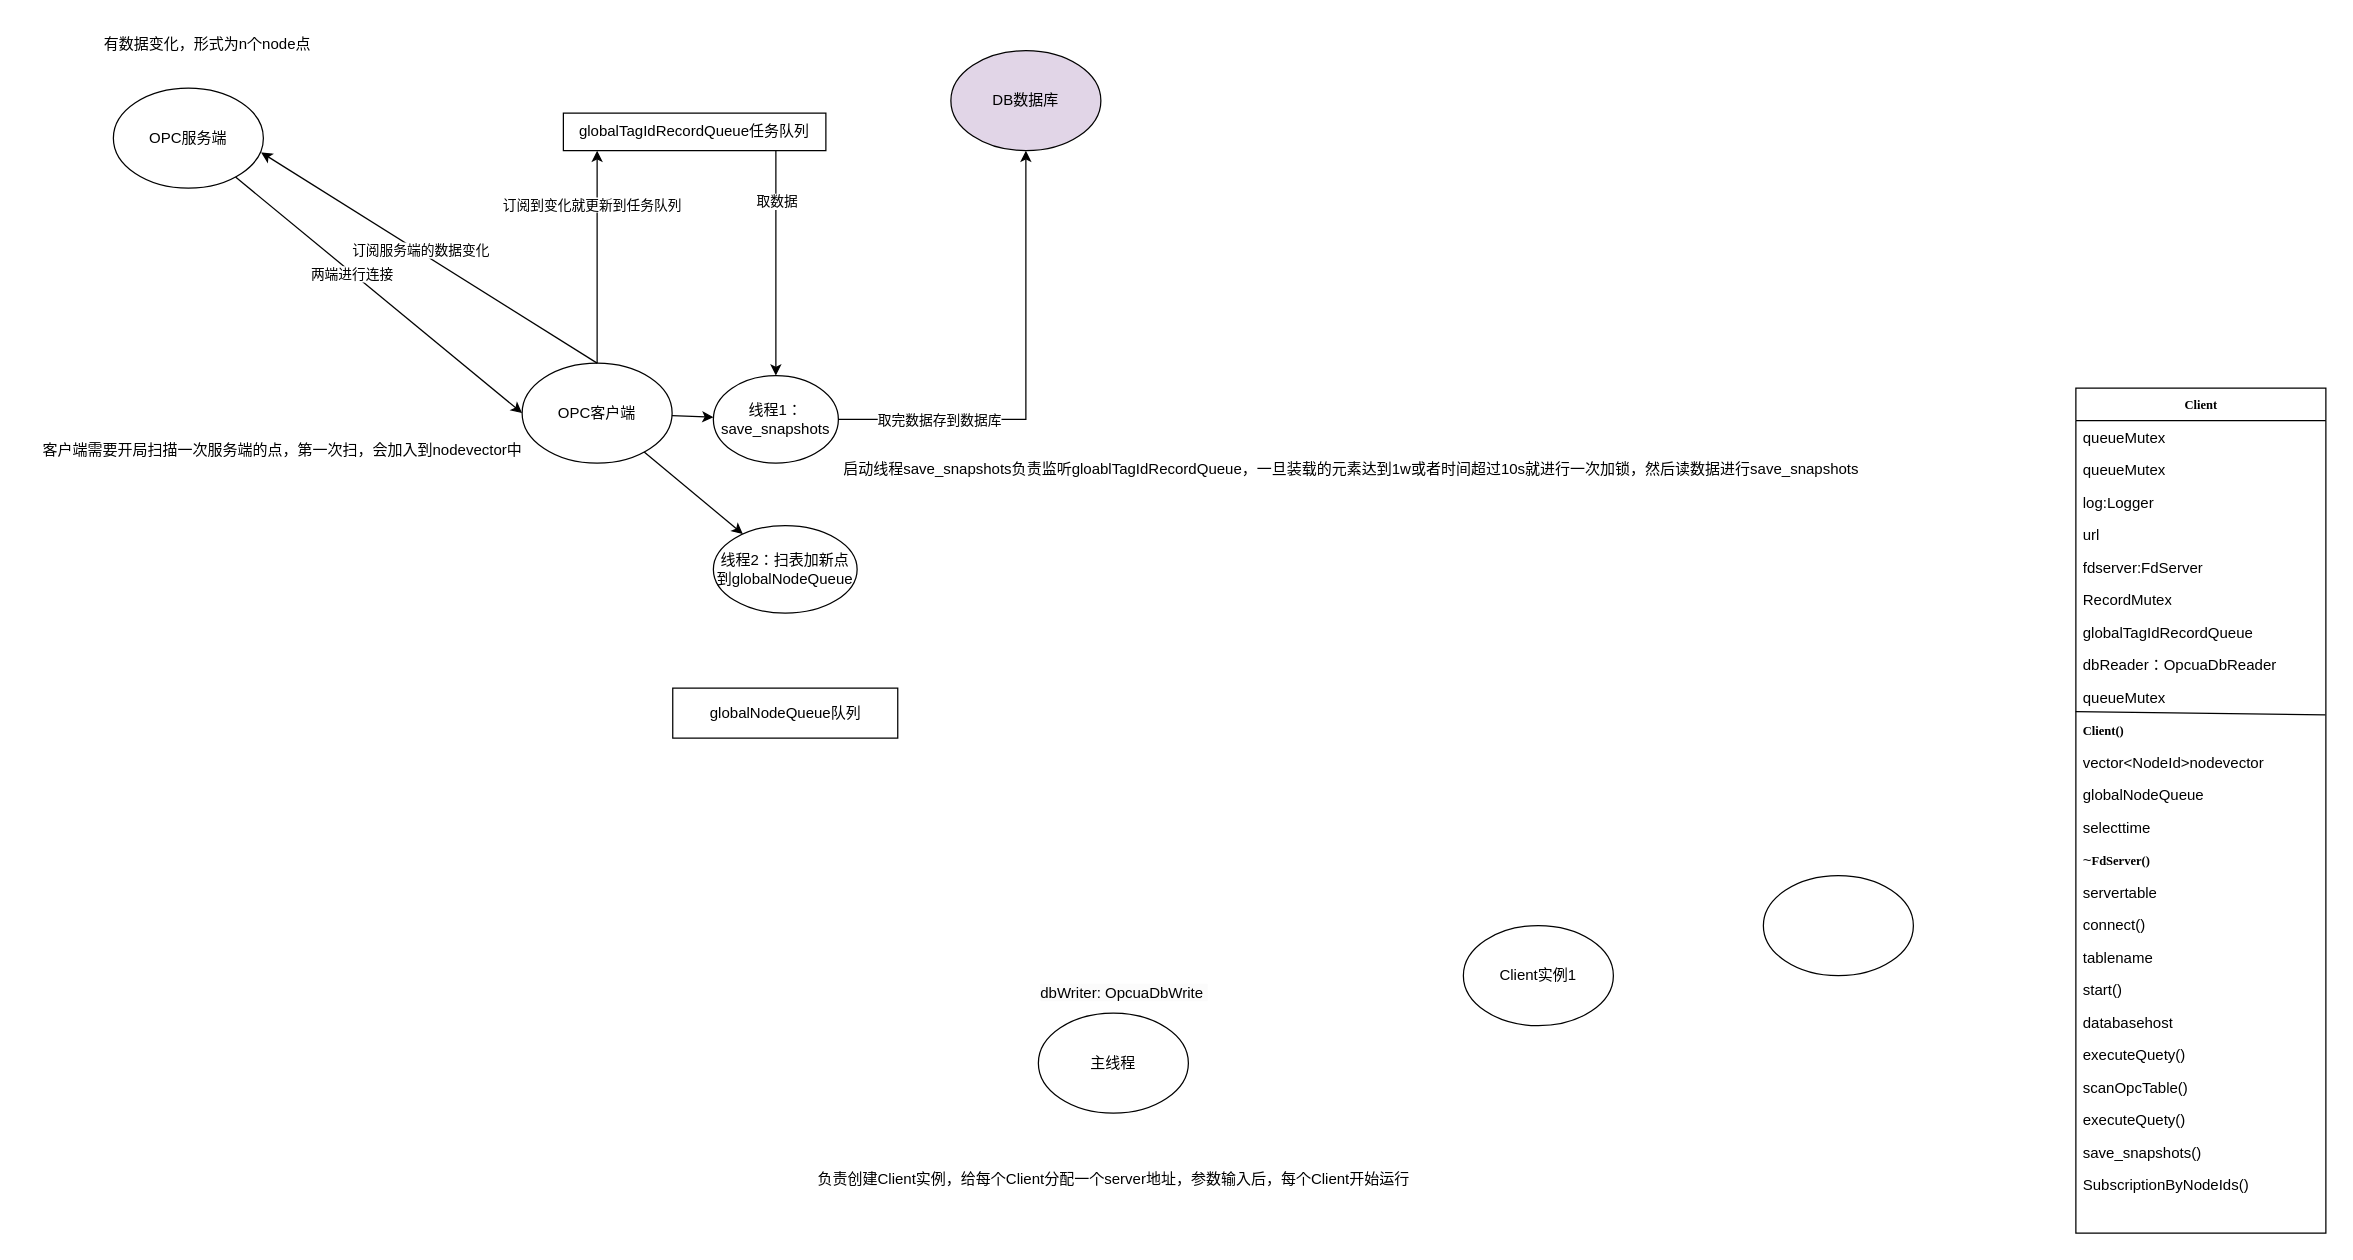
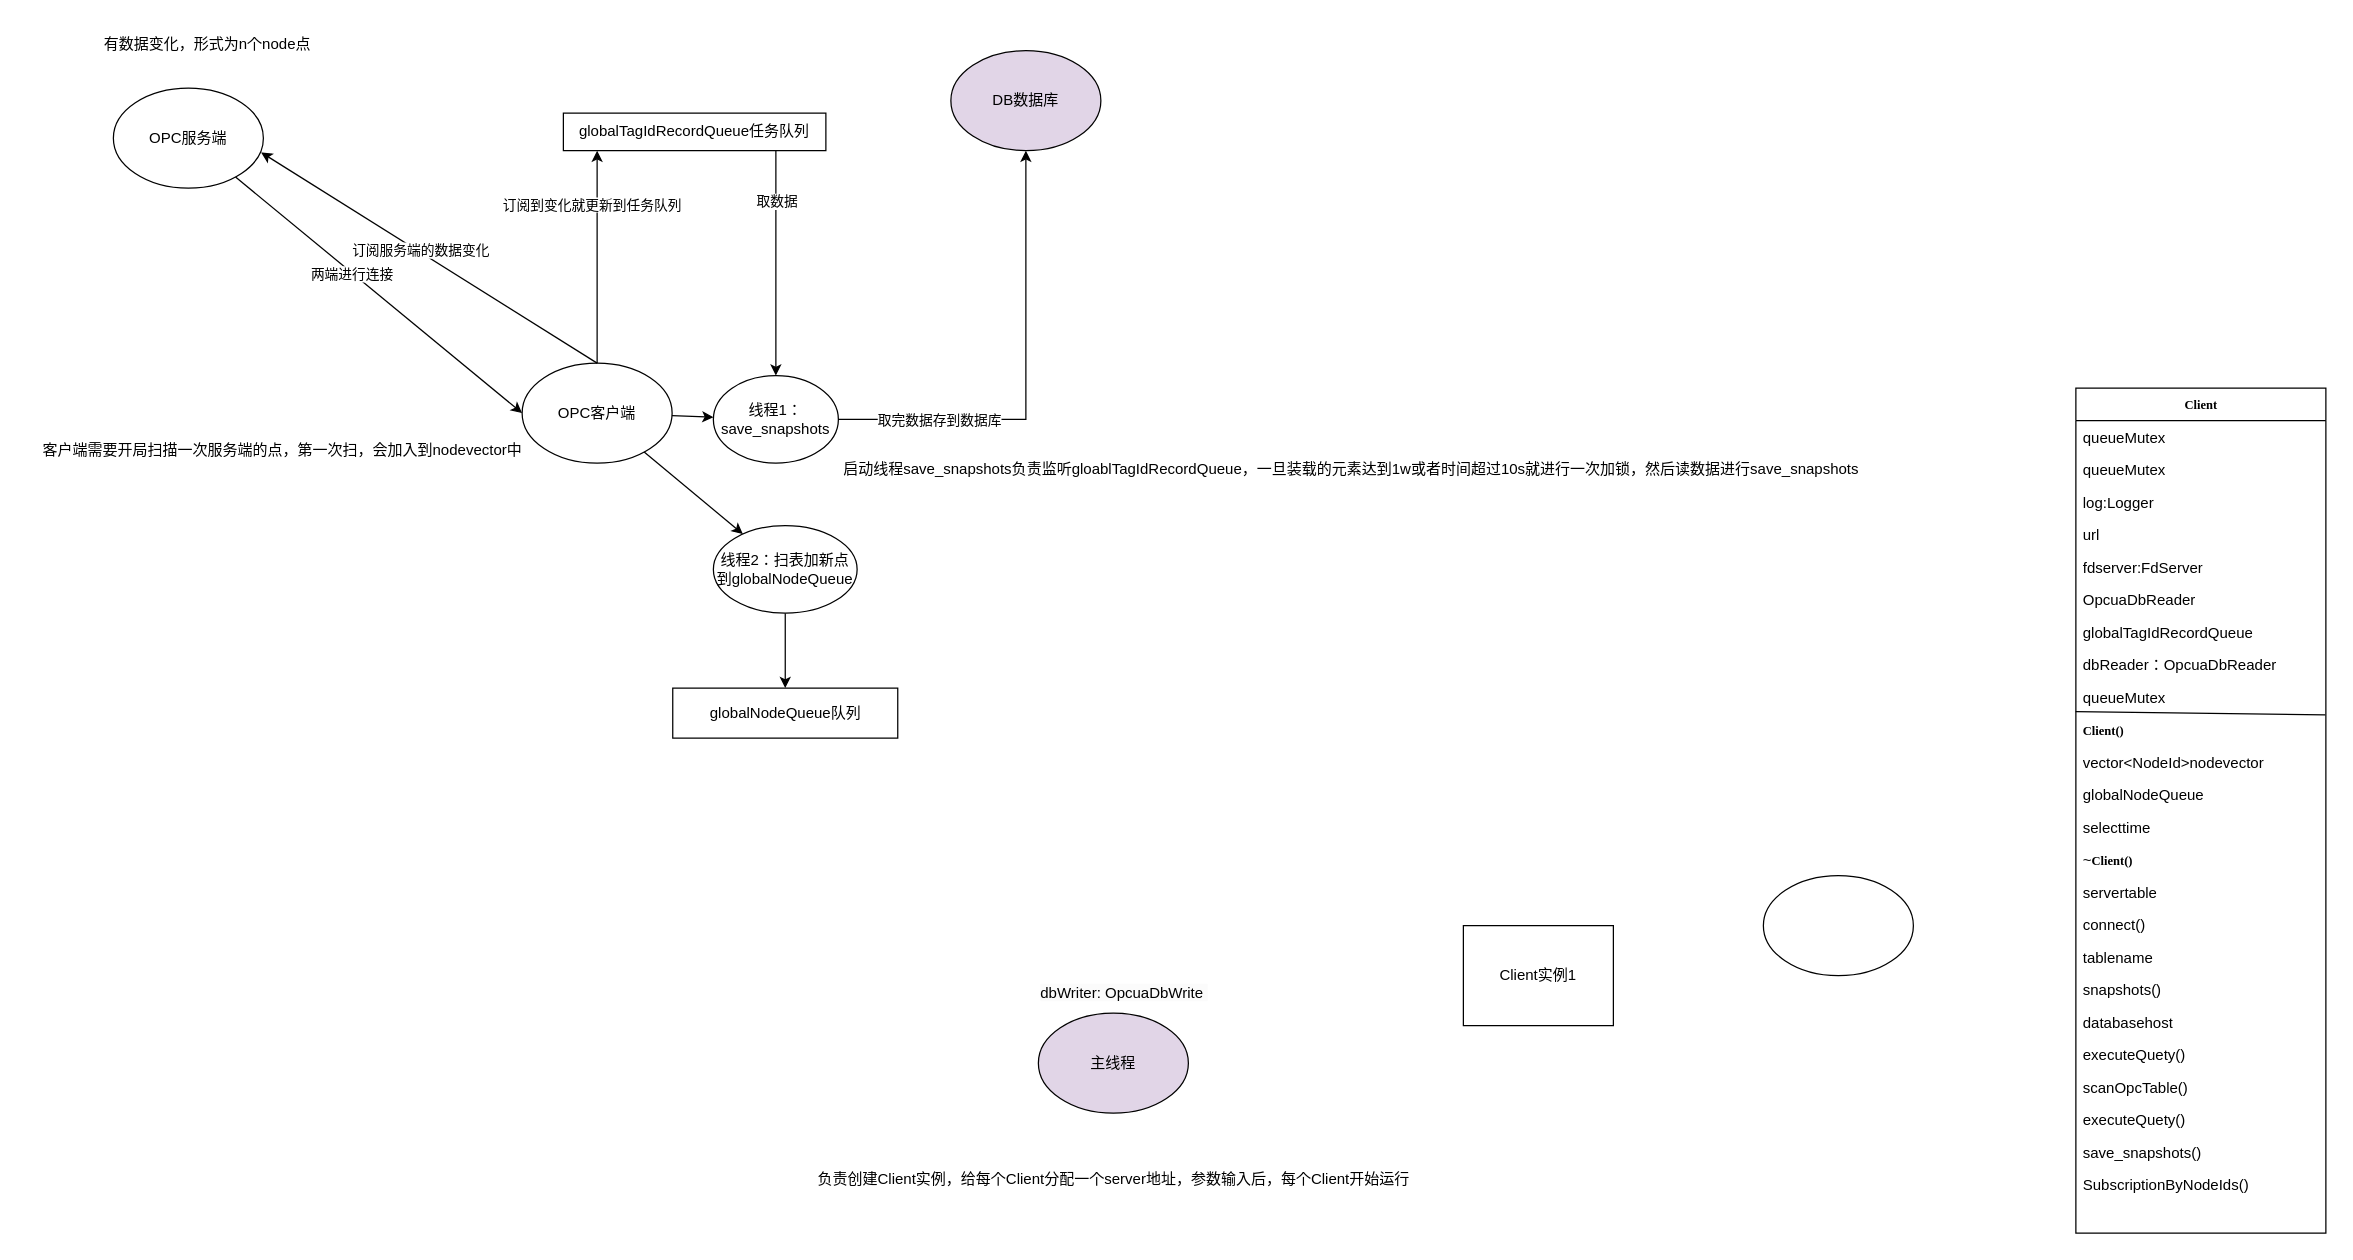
node "RecordMutex": label "RecordMutex" -> "OpcuaDbReader"
edge "线程2：扫表加新点到globalNodeQueue" -> "globalNodeQueue队列": added
node "~FdServer()": label "~FdServer()" -> "~Client()"
node "Client实例1": shape ellipse -> rectangle
node "start()": label "start()" -> "snapshots()"
node "主线程": fillcolor #ffffff -> #e1d5e7
